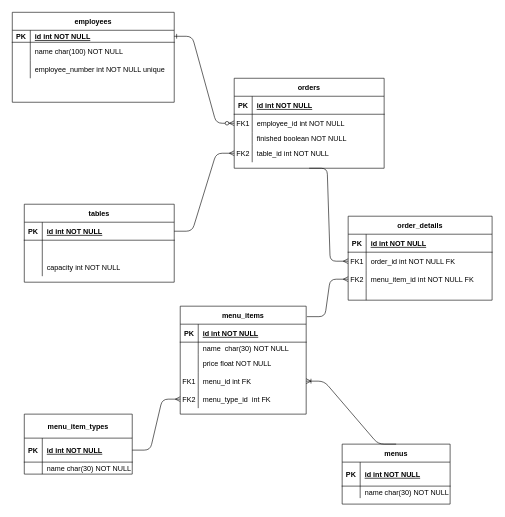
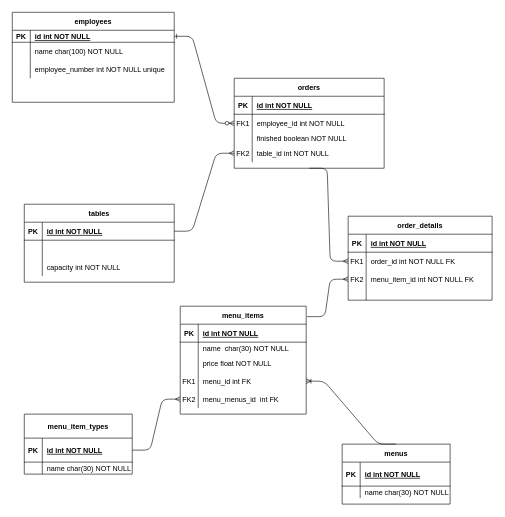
node "menu_type_id int FK": label "menu_type_id int FK" -> "menu_menus_id int FK"
